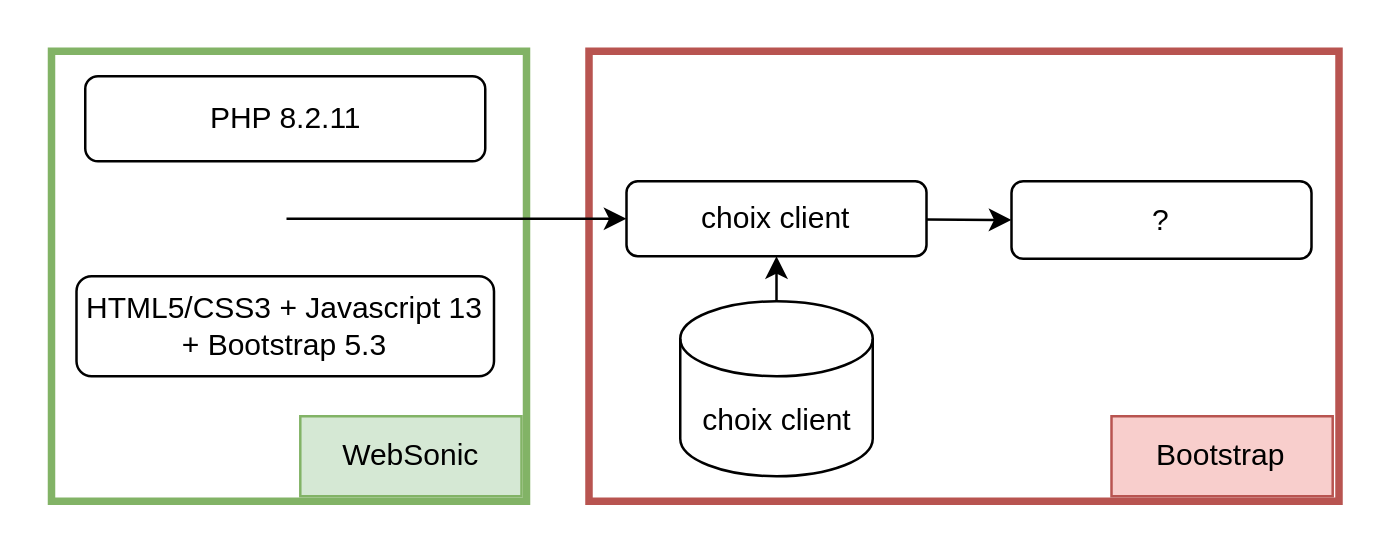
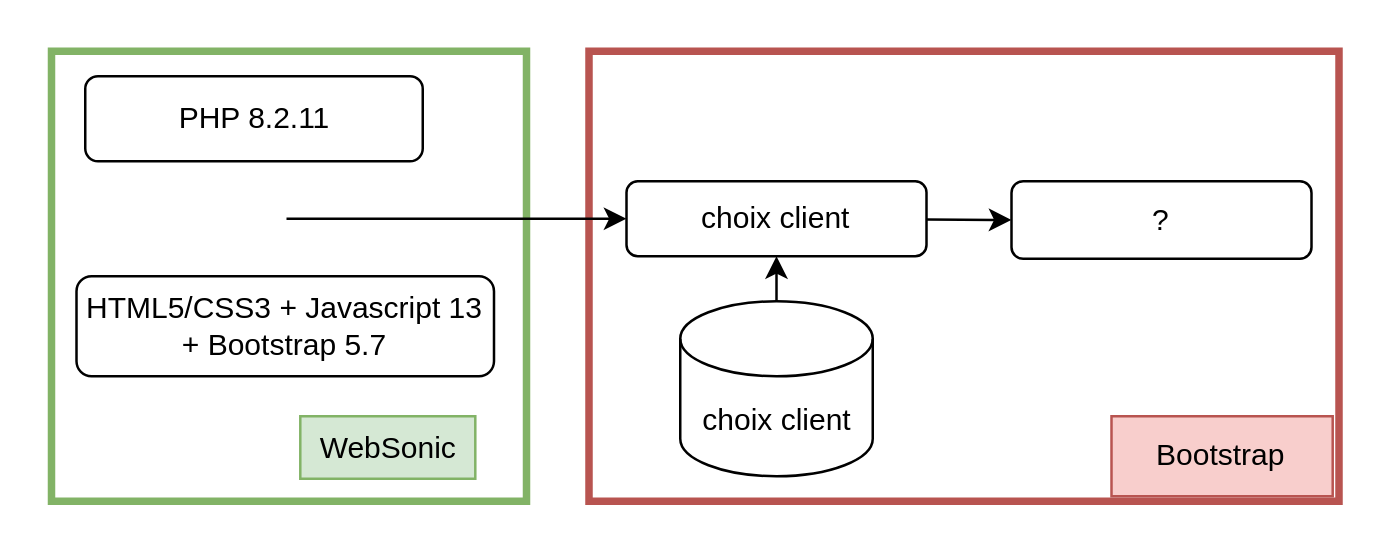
node "PHP 8.2.11": size 400x85 -> 338x85
node "HTML5/CSS3 + Javascript 13 + Bootstrap 5.3": label "HTML5/CSS3 + Javascript 13 + Bootstrap 5.3" -> "HTML5/CSS3 + Javascript 13 + Bootstrap 5.7"
node "WebSonic": size 221x80 -> 175x63
